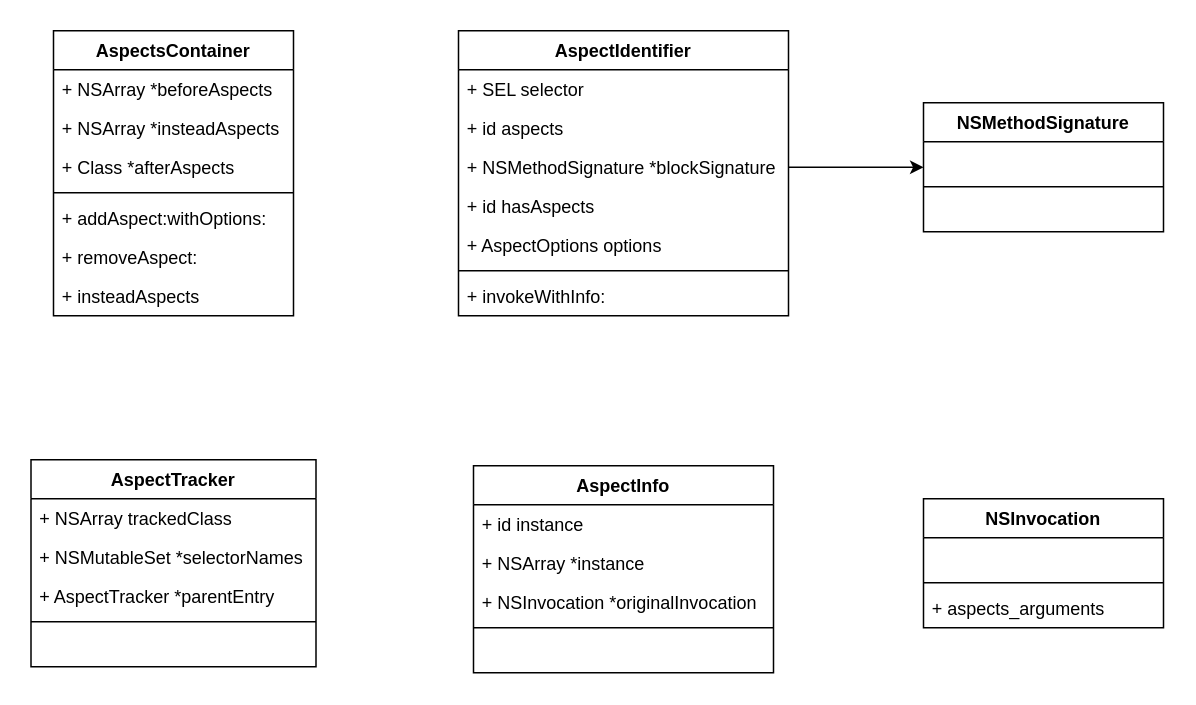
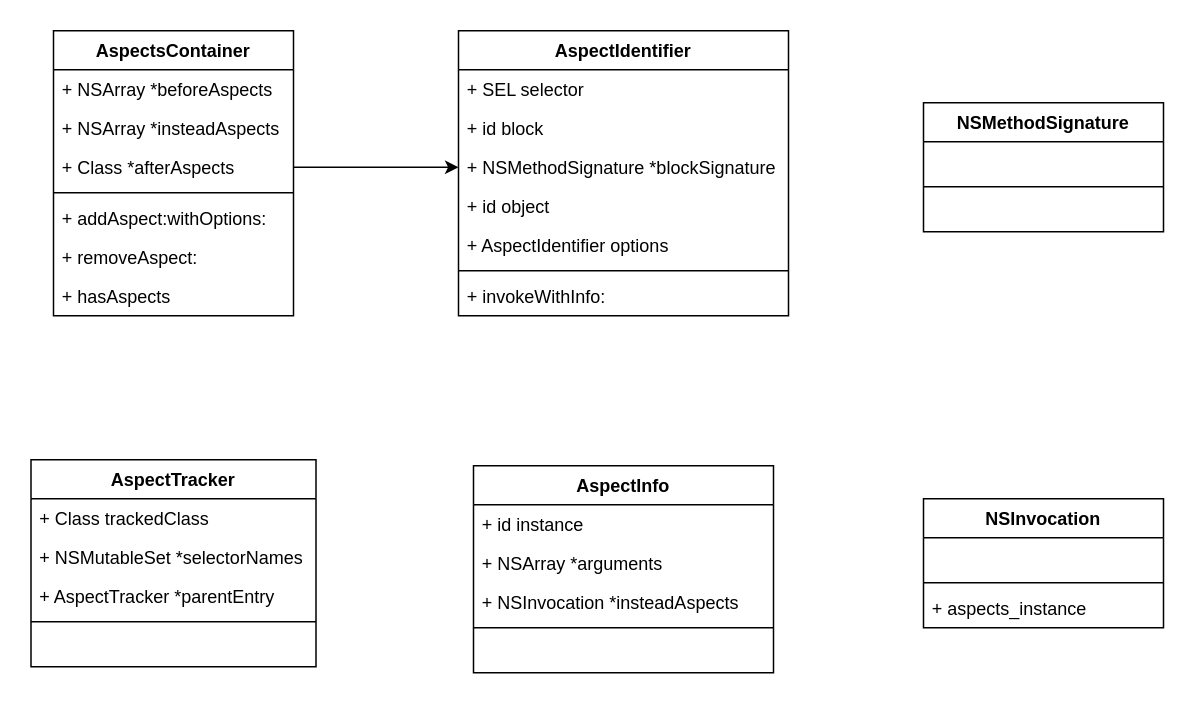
node "+ id aspects": label "+ id aspects" -> "+ id block"
edge "+ Class *afterAspects" -> "+ NSMethodSignature *blockSignature": added
edge "+ NSMethodSignature *blockSignature" -> "NSMethodSignature": removed
node "+ id hasAspects": label "+ id hasAspects" -> "+ id object"
node "+ AspectOptions options": label "+ AspectOptions options" -> "+ AspectIdentifier options"
node "+ insteadAspects": label "+ insteadAspects" -> "+ hasAspects"
node "+ NSArray trackedClass": label "+ NSArray trackedClass" -> "+ Class trackedClass"
node "+ NSArray *instance": label "+ NSArray *instance" -> "+ NSArray *arguments"
node "+ NSInvocation *originalInvocation": label "+ NSInvocation *originalInvocation" -> "+ NSInvocation *insteadAspects"
node "+ aspects_arguments": label "+ aspects_arguments" -> "+ aspects_instance"
